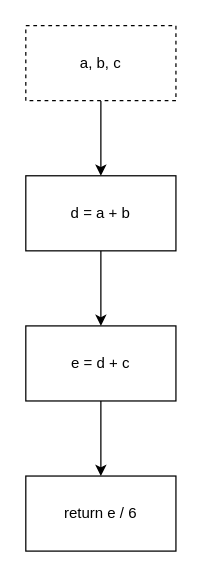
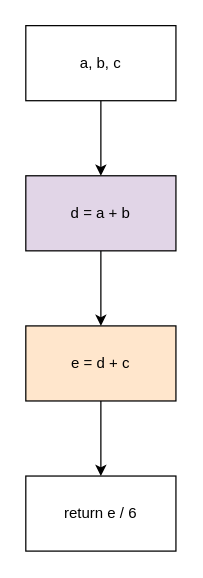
node "a, b, c": style dashed -> solid
node "d = a + b": fillcolor #ffffff -> #e1d5e7
node "e = d + c": fillcolor #ffffff -> #ffe6cc
